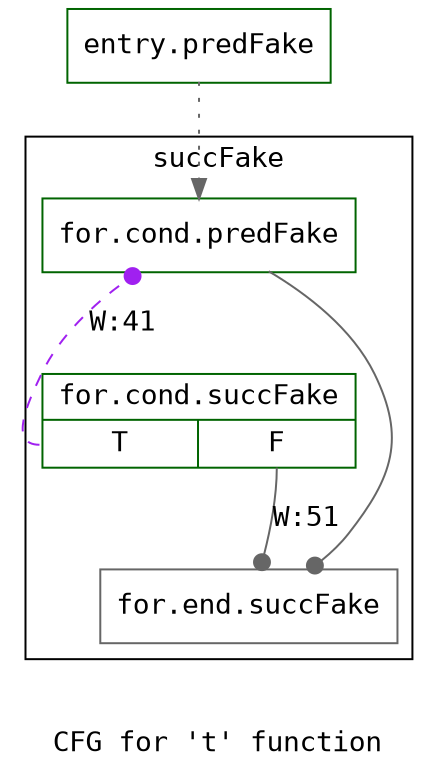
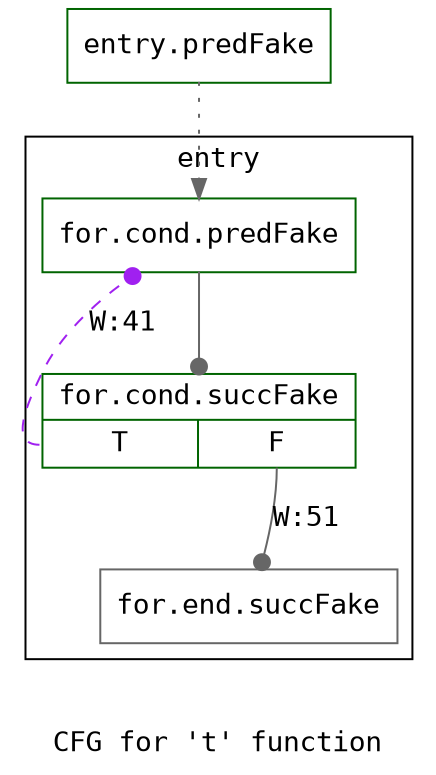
cluster "succFake": label "succFake" -> "entry"
edge "for.cond.predFake" -> "for.end.succFake": now "for.cond.predFake" -> "for.cond.succFake"
